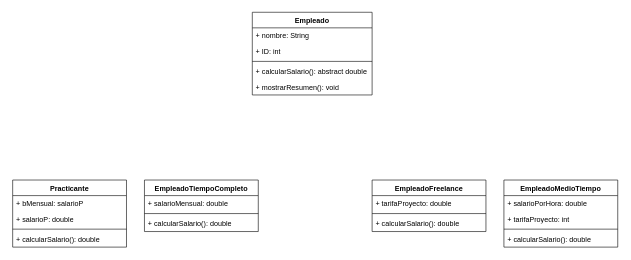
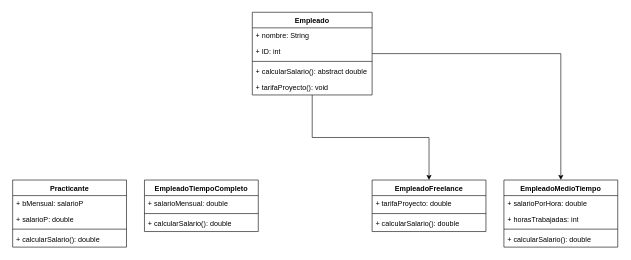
edge "Empleado" -> "EmpleadoMedioTiempo": added
node "+ mostrarResumen(): void": label "+ mostrarResumen(): void" -> "+ tarifaProyecto(): void"
edge "Empleado" -> "EmpleadoFreelance": added
node "+ tarifaProyecto: int": label "+ tarifaProyecto: int" -> "+ horasTrabajadas: int"
